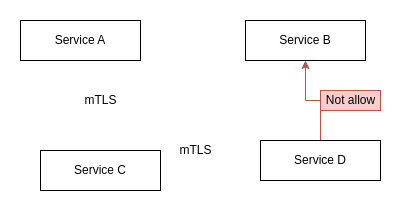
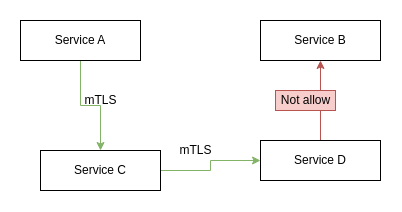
node "Service B": moved (306, 41) -> (321, 41)
node "Not allow": moved (351, 101) -> (306, 101)
edge "Service A" -> "Service C": added
edge "Service C" -> "Service D": added
